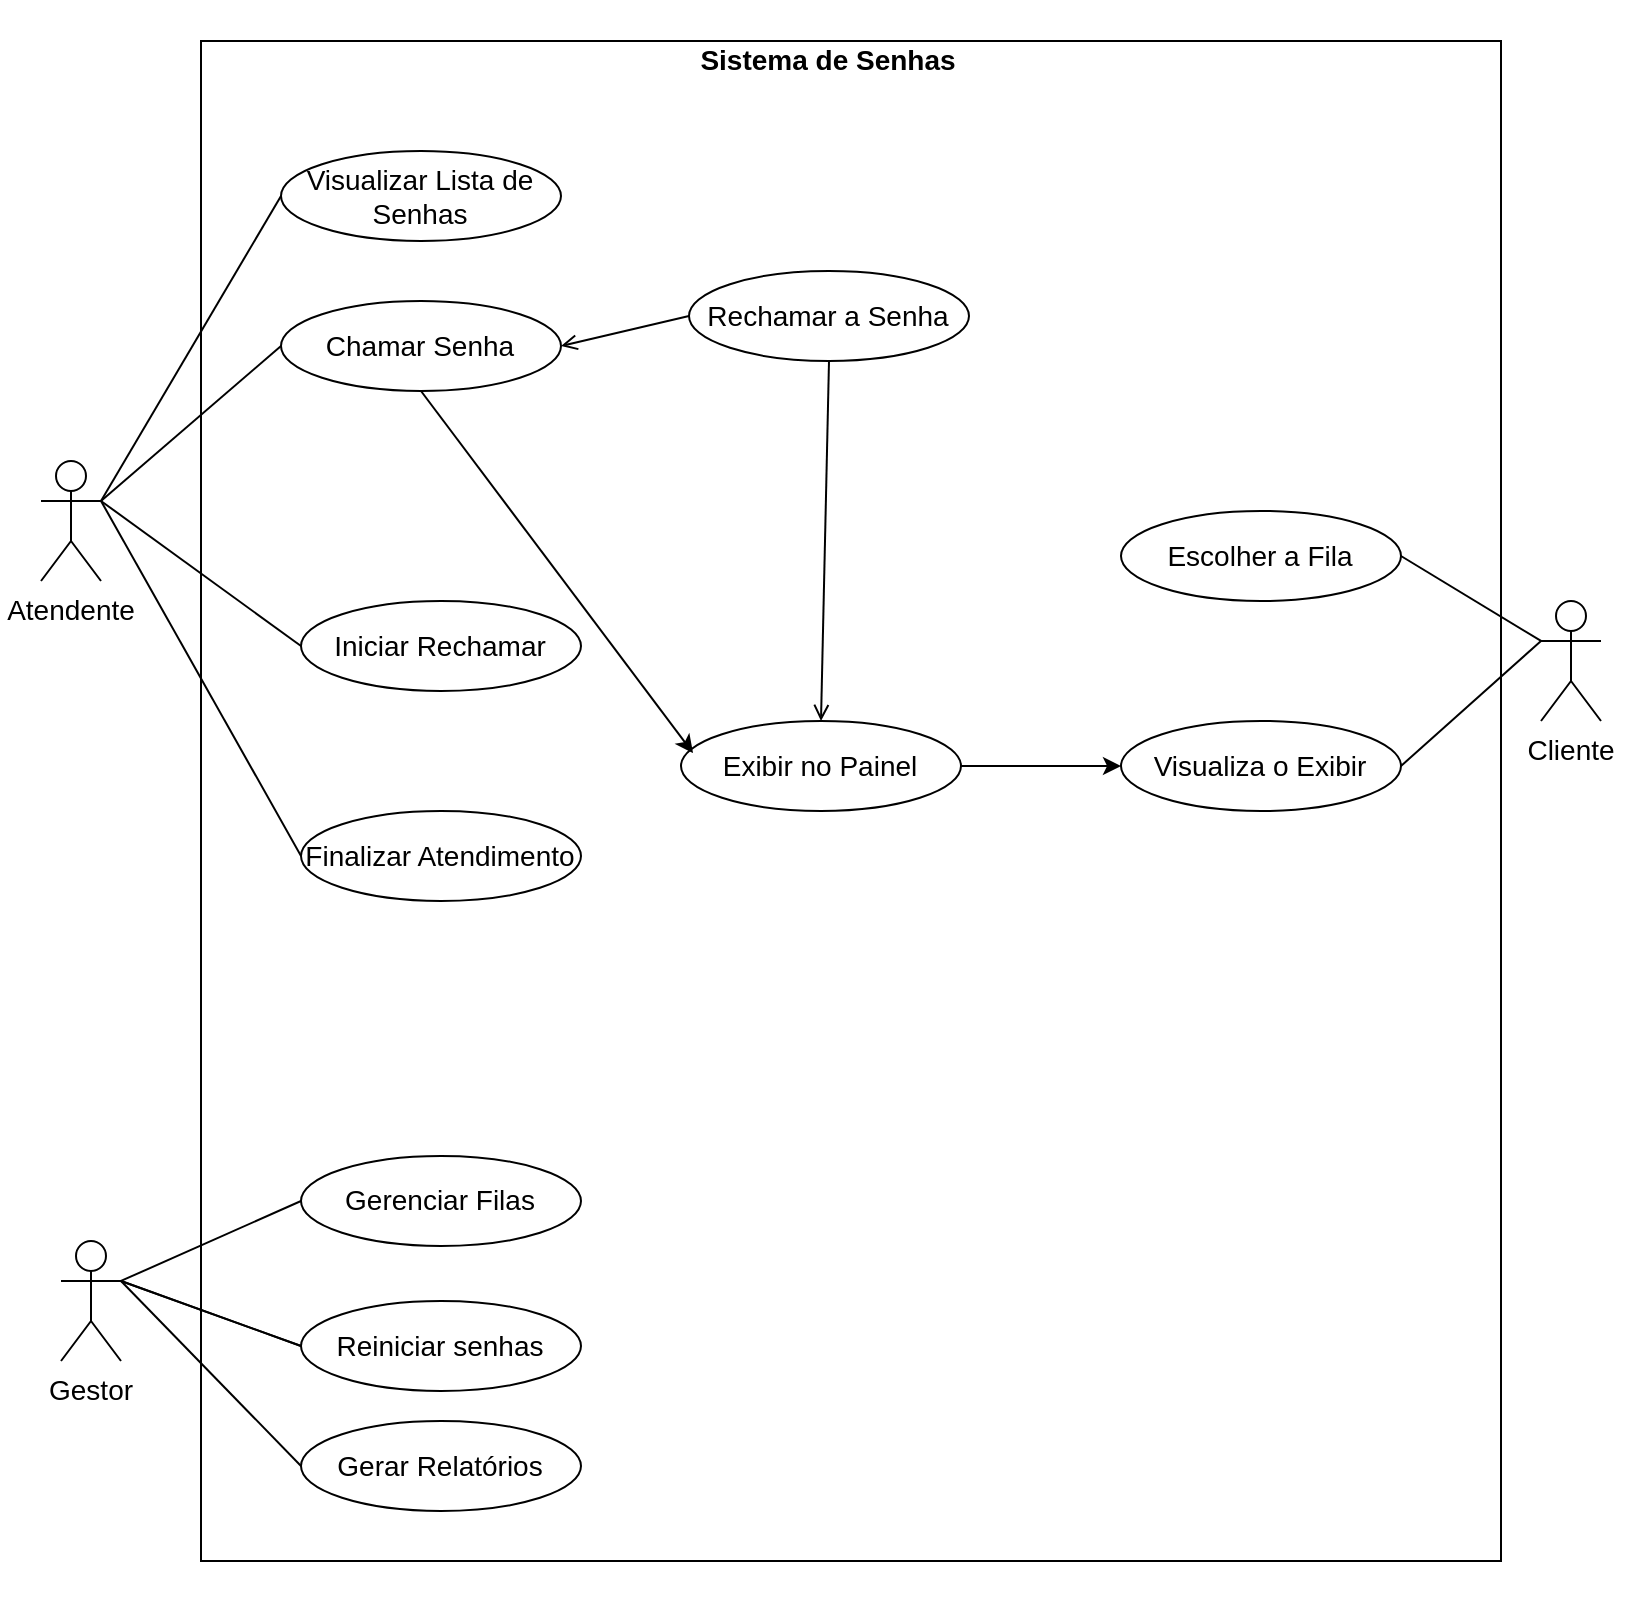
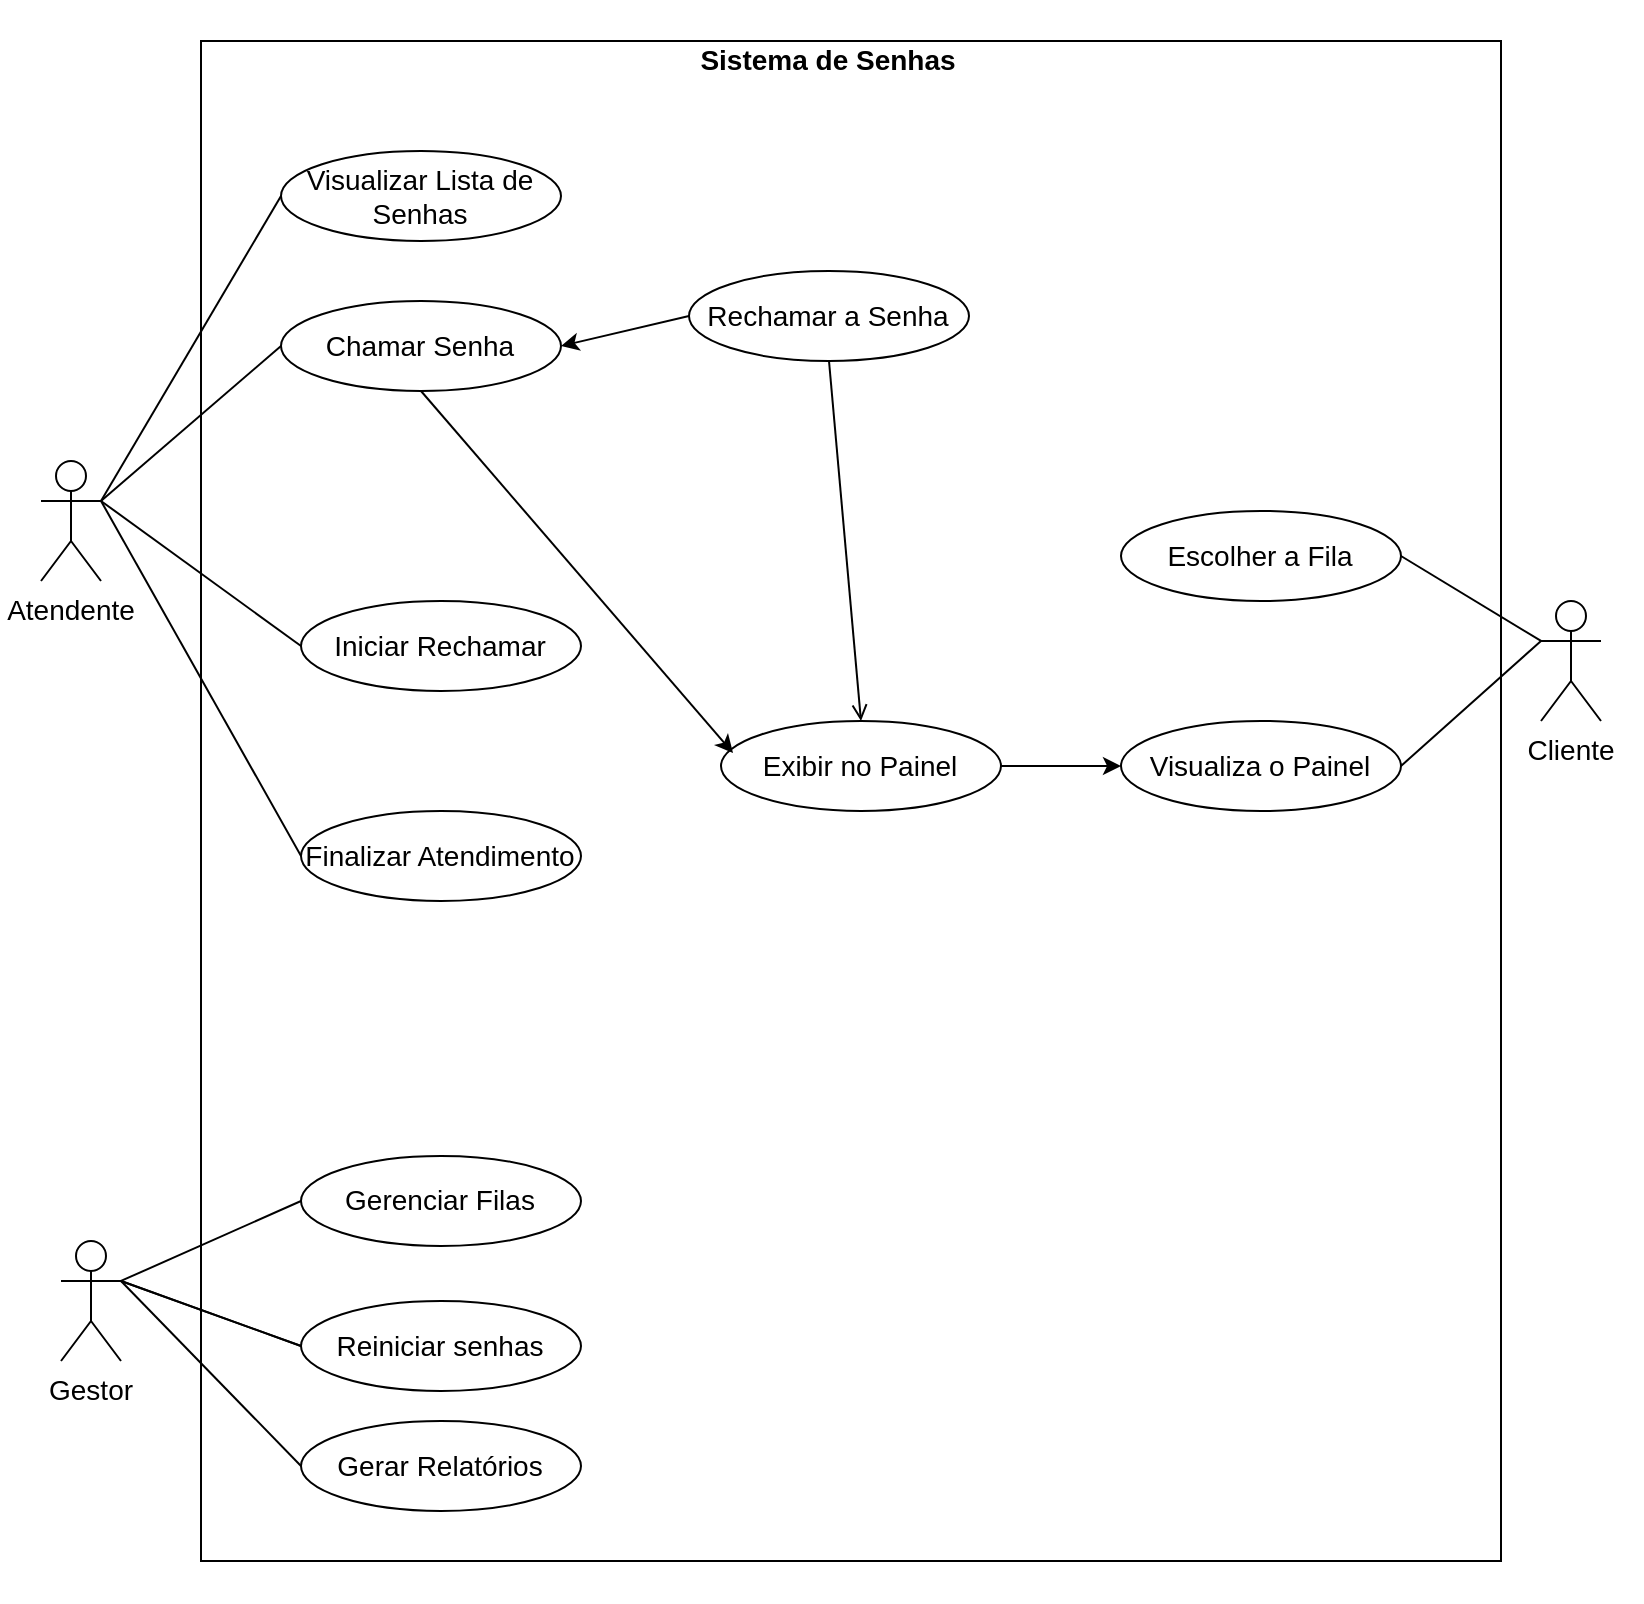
edge "Rechamar a Senha" -> "Chamar Senha": arrowhead open -> classic
node "Exibir no Painel": moved (821, 766) -> (861, 766)
node "Visualiza o Exibir": label "Visualiza o Exibir" -> "Visualiza o Painel"
